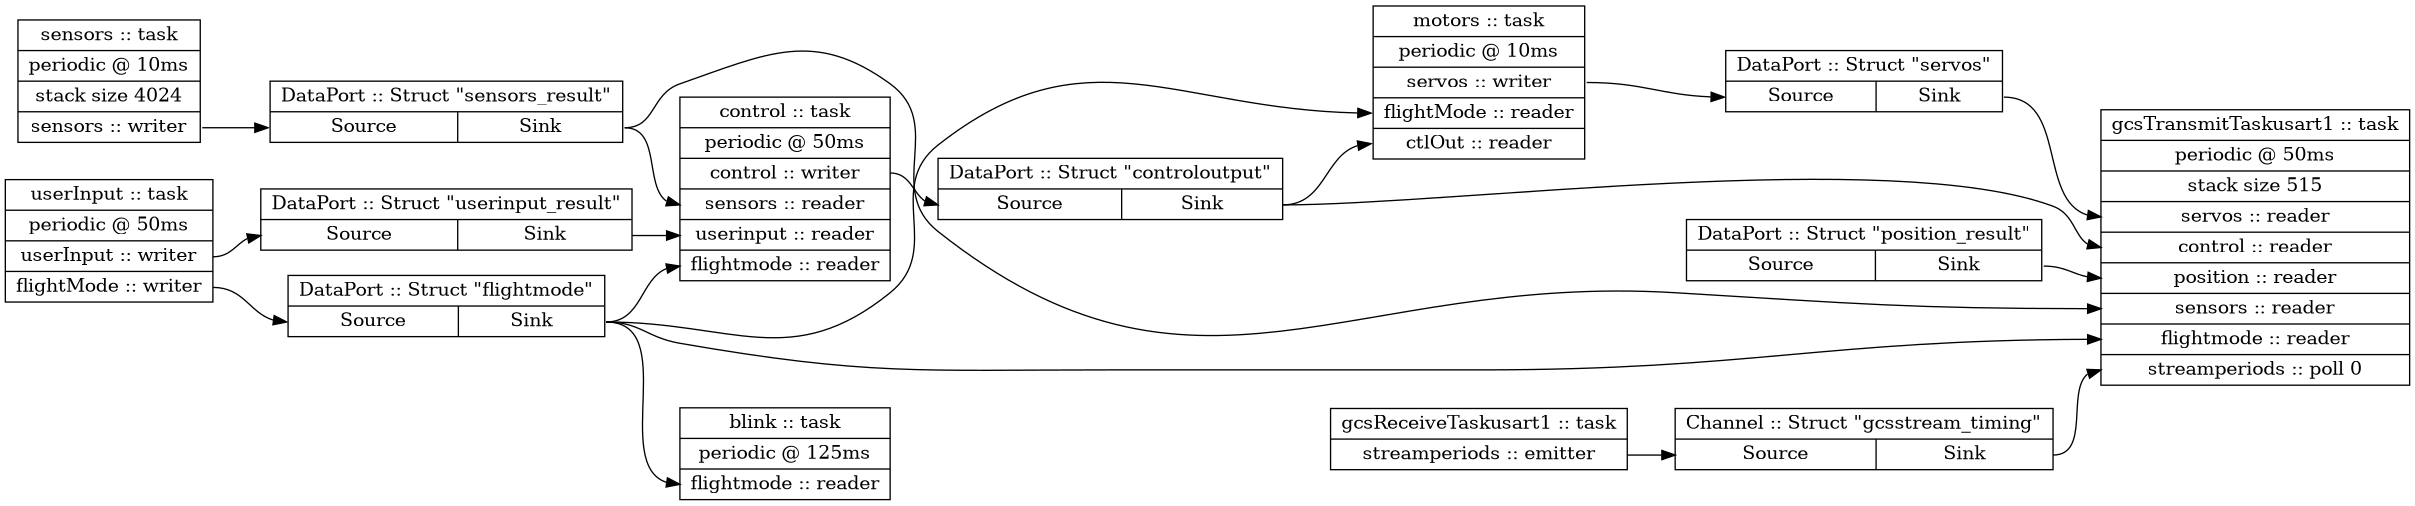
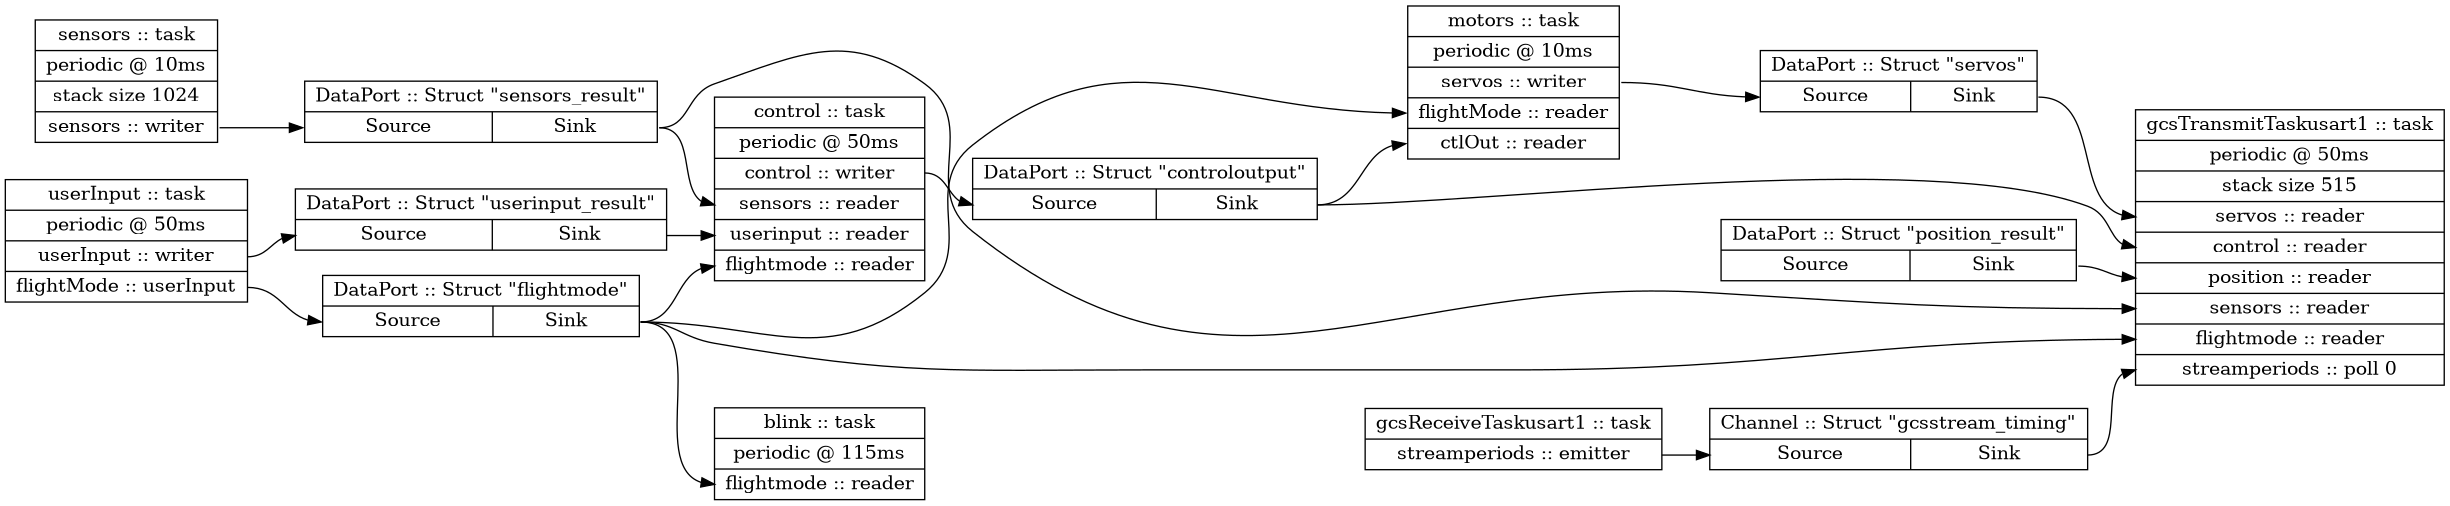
node "sensors :: task": text "stack size 4024" -> "stack size 1024"
node "userInput :: task": text "flightMode :: writer" -> "flightMode :: userInput"
node "blink :: task": text "periodic @ 125ms" -> "periodic @ 115ms"
